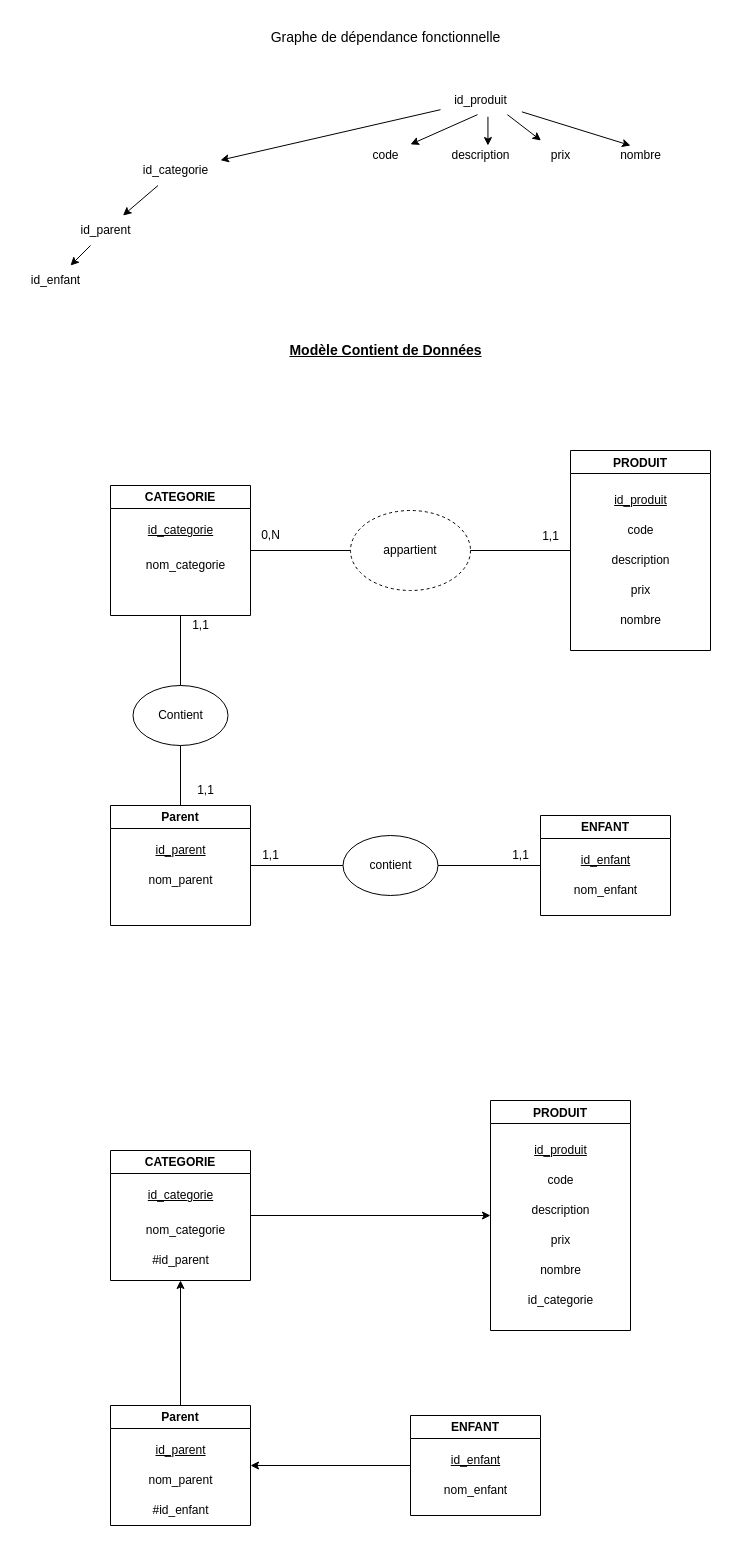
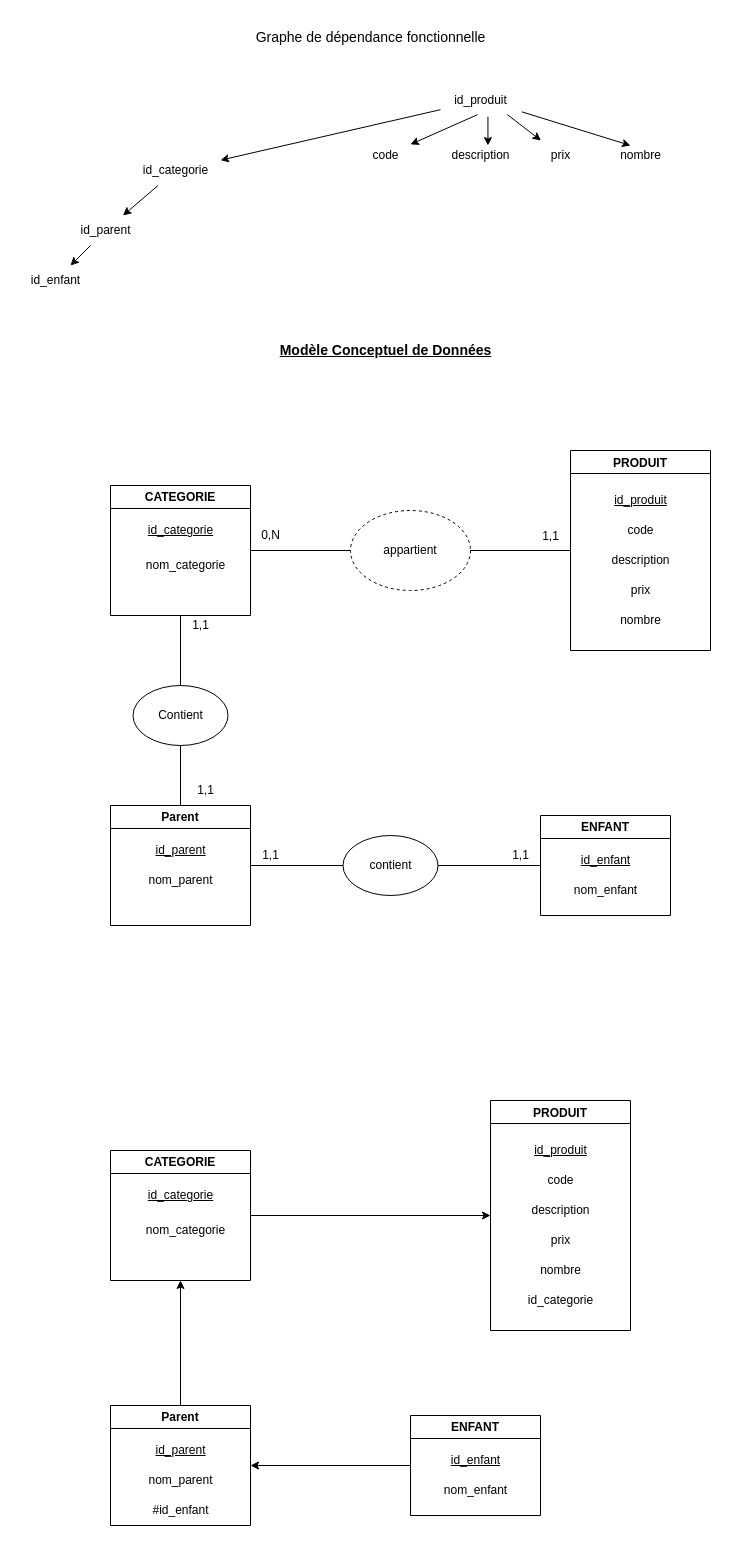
node "Graphe de dépendance fonctionnelle": moved (386, 46) -> (371, 46)
node "Modèle Contient de Données": label "Modèle Contient de Données" -> "Modèle Conceptuel de Données"
node "#id_parent": removed
